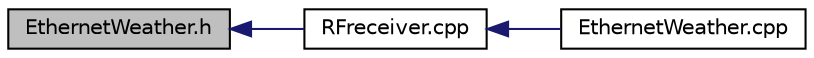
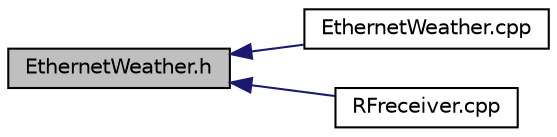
edge "EthernetWeather.cpp" -> "RFreceiver.cpp": now "EthernetWeather.cpp" -> "EthernetWeather.h"
